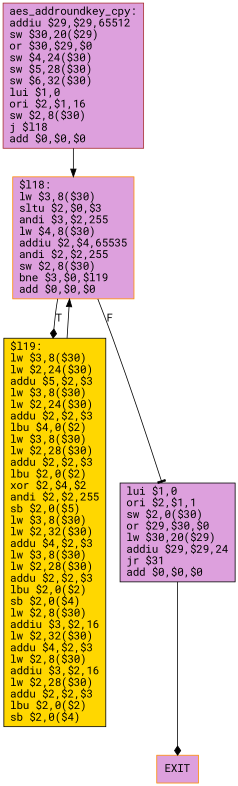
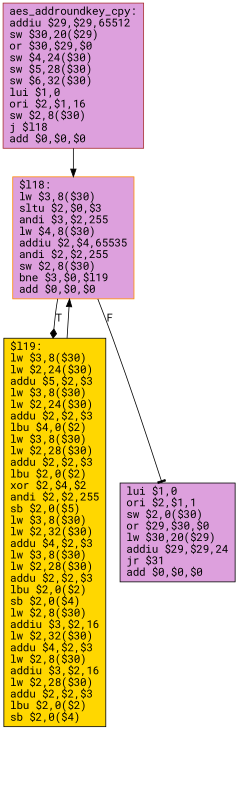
node "EXIT": removed
